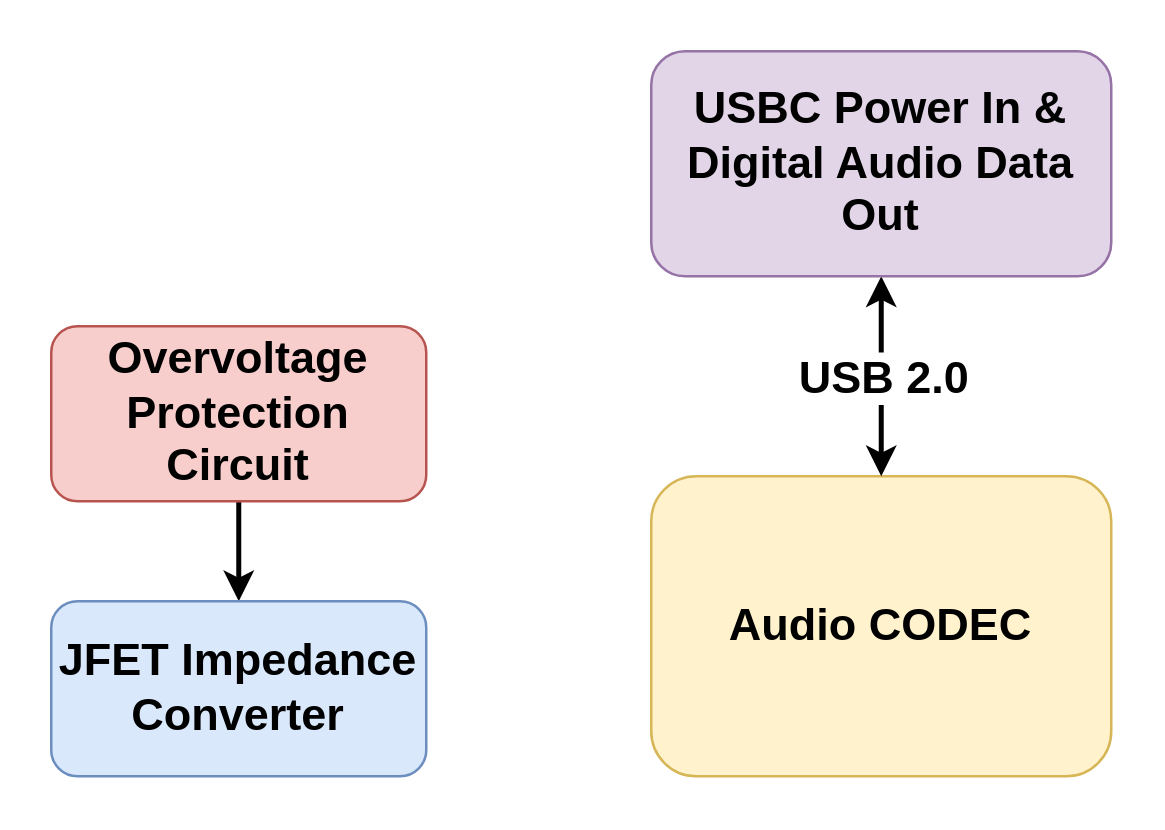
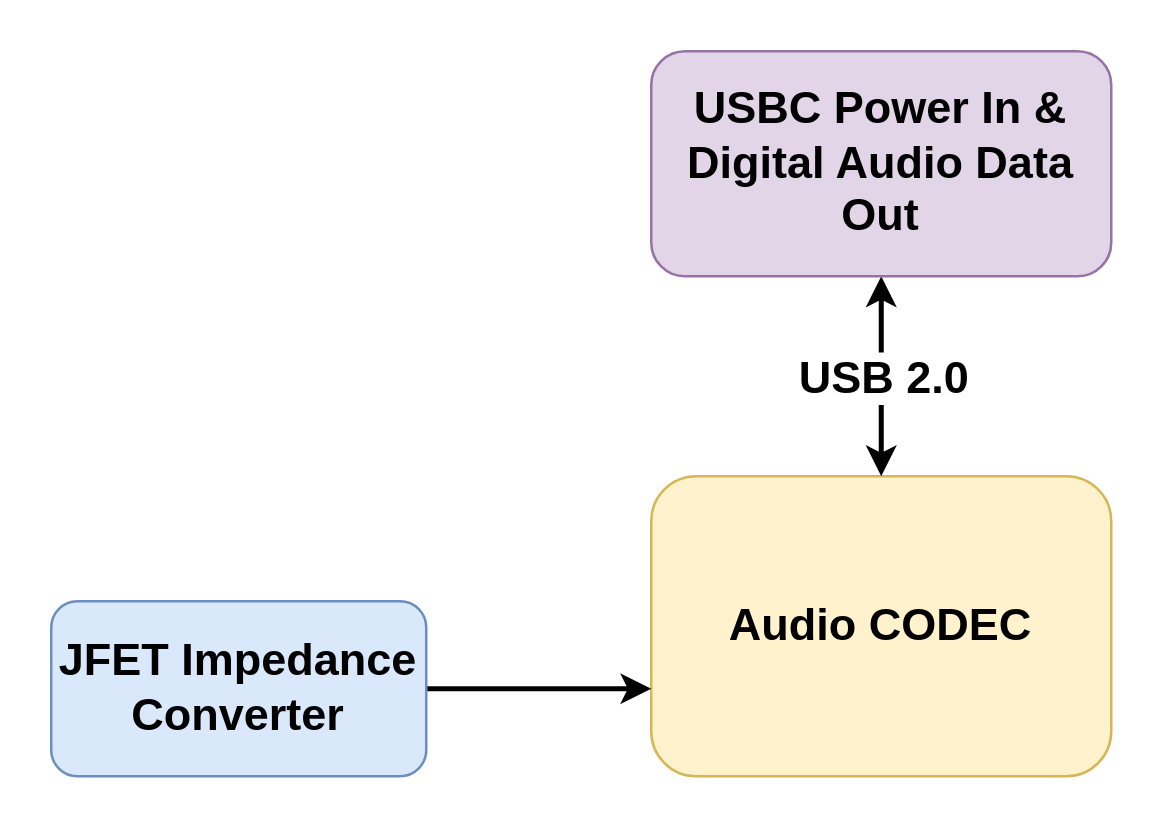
node "Overvoltage Protection Circuit": removed
edge "Overvoltage Protection Circuit" -> "JFET Impedance Converter": removed
edge "JFET Impedance Converter" -> "Audio CODEC": added
